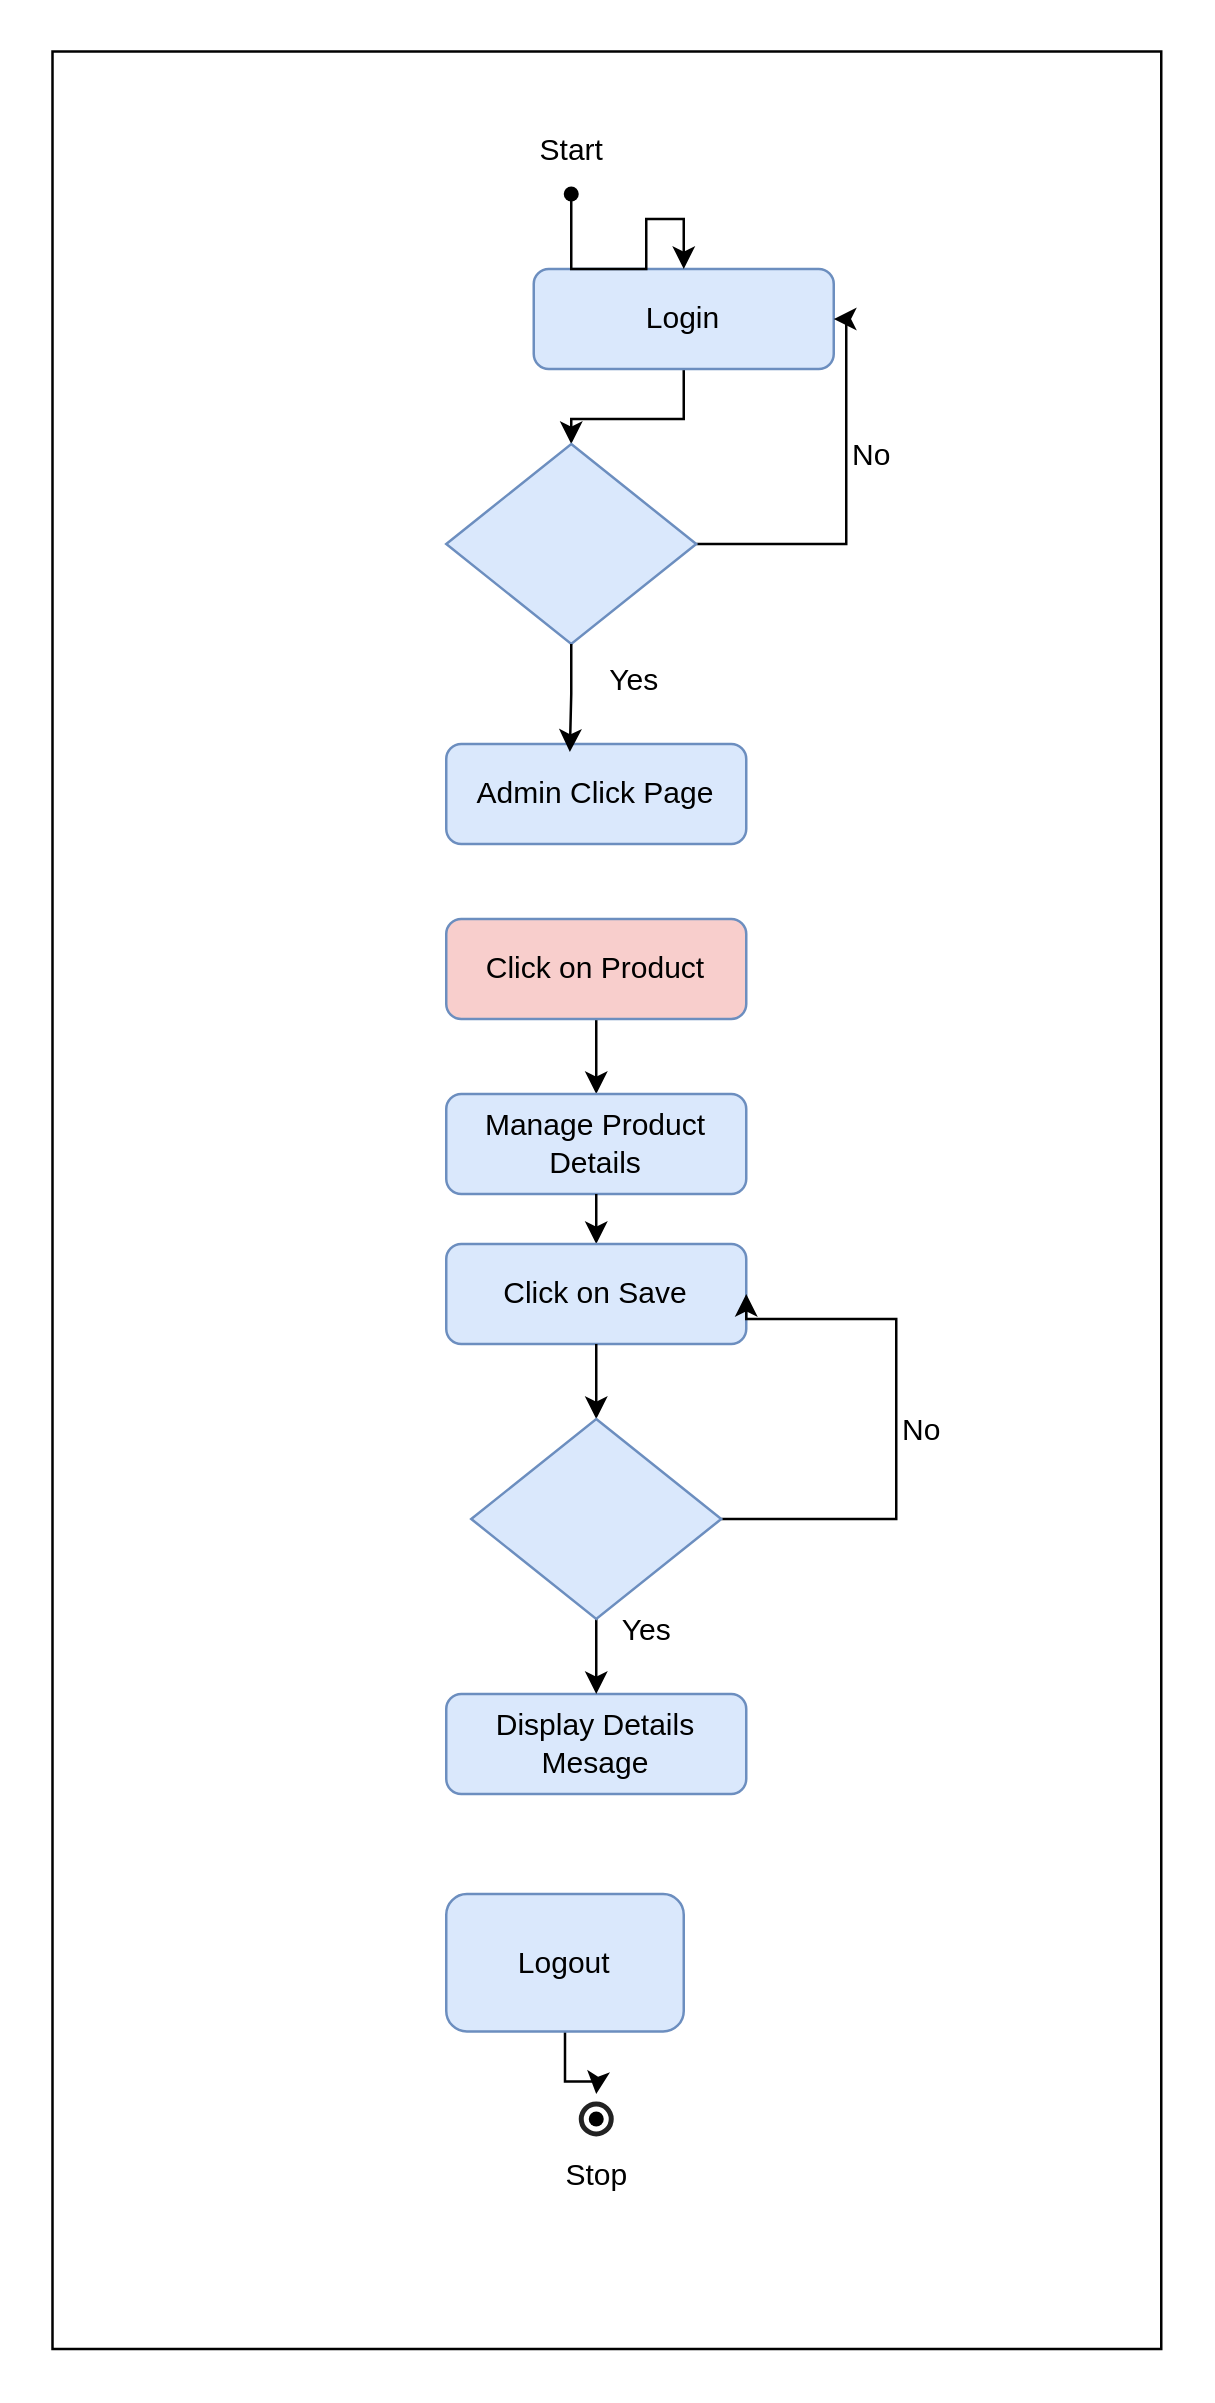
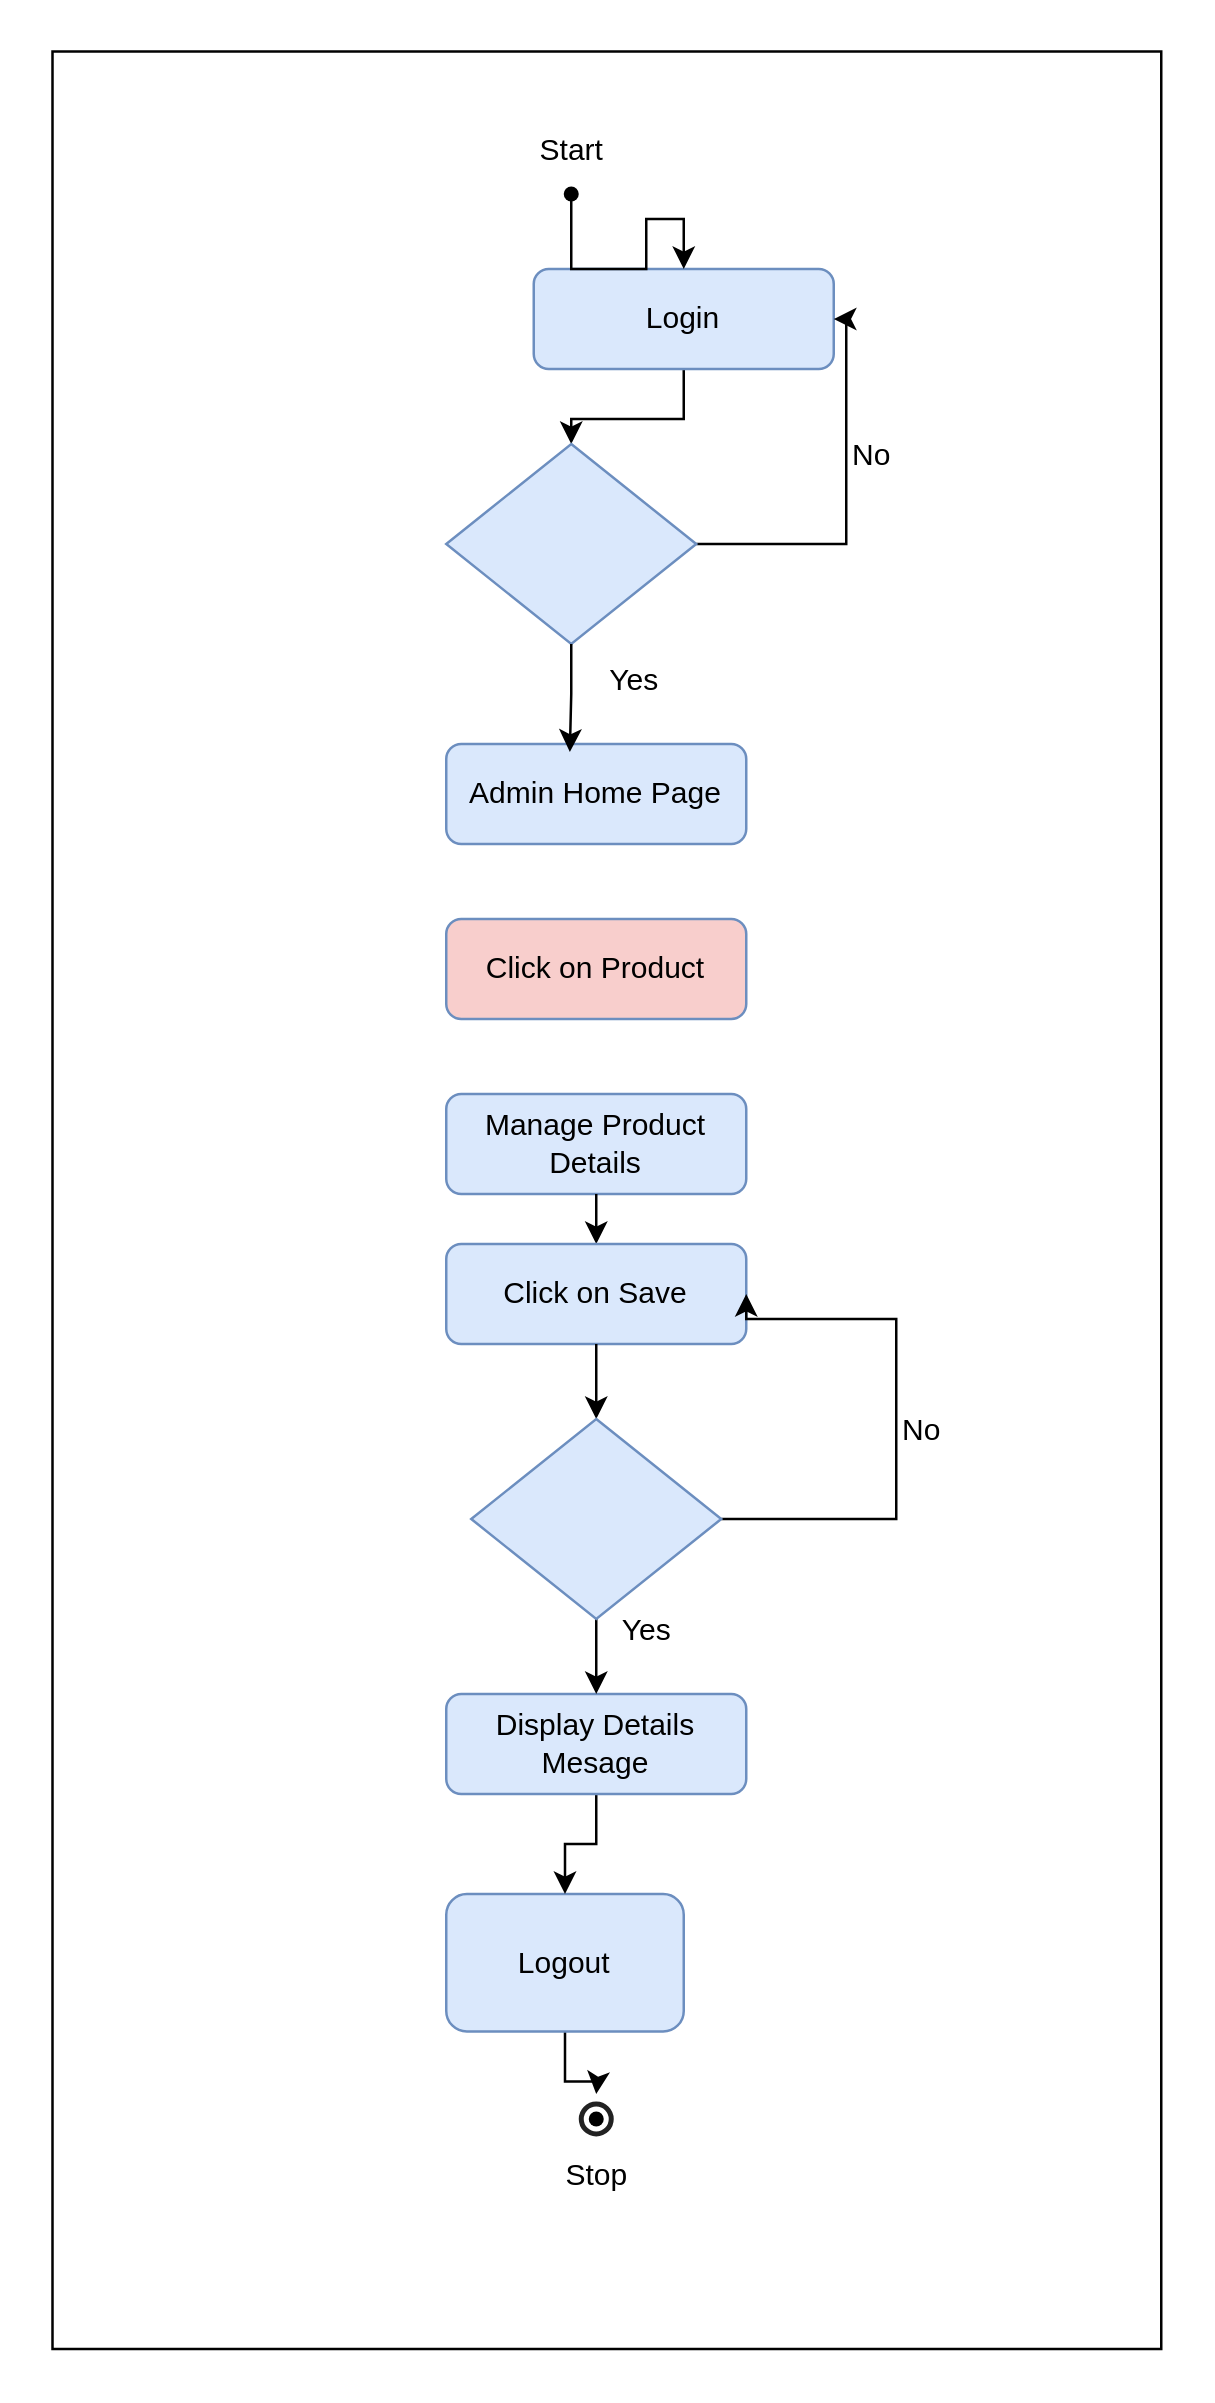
node "Admin Click Page": label "Admin Click Page" -> "Admin Home Page"
edge "Click on Product" -> "Manage Product Details": removed
edge "Display Details Mesage" -> "Logout": added
